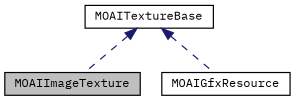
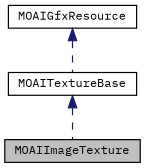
edge "MOAIGfxResource" -> "MOAITextureBase": reversed
